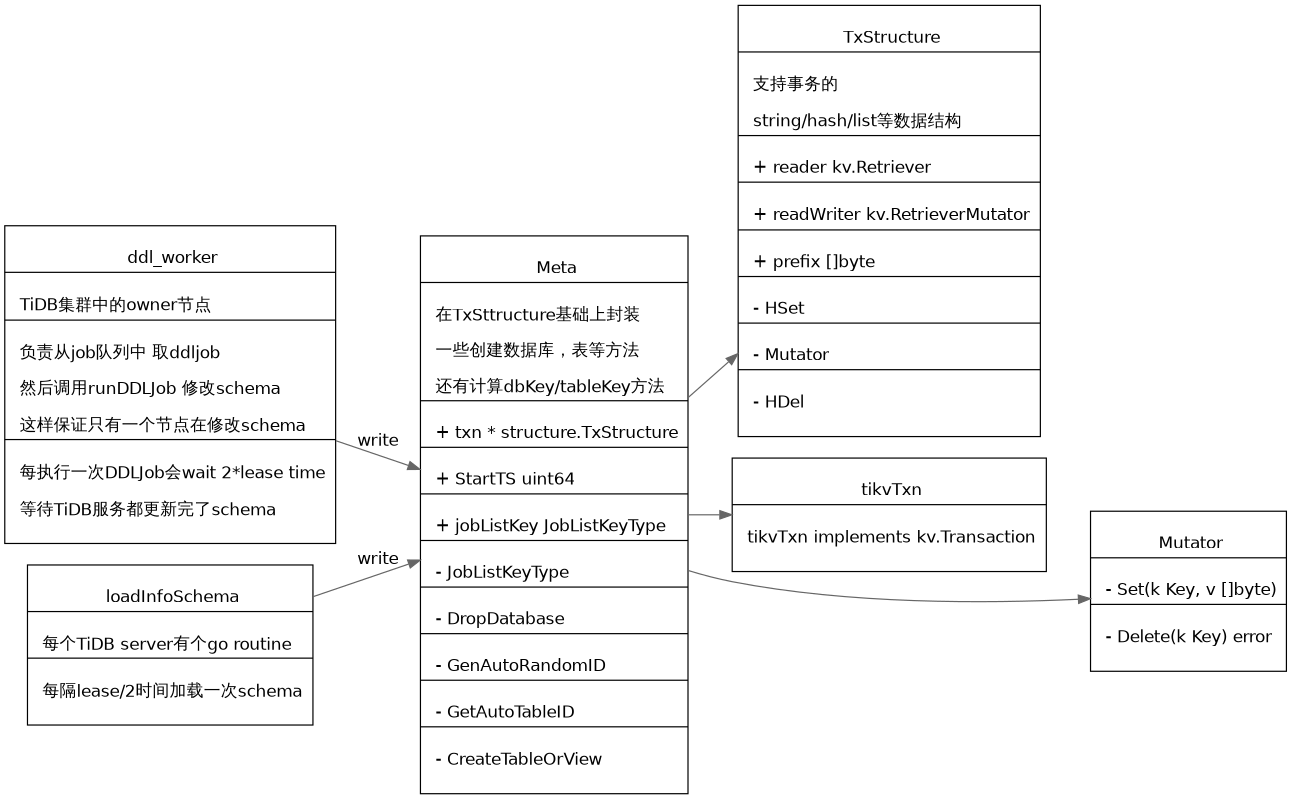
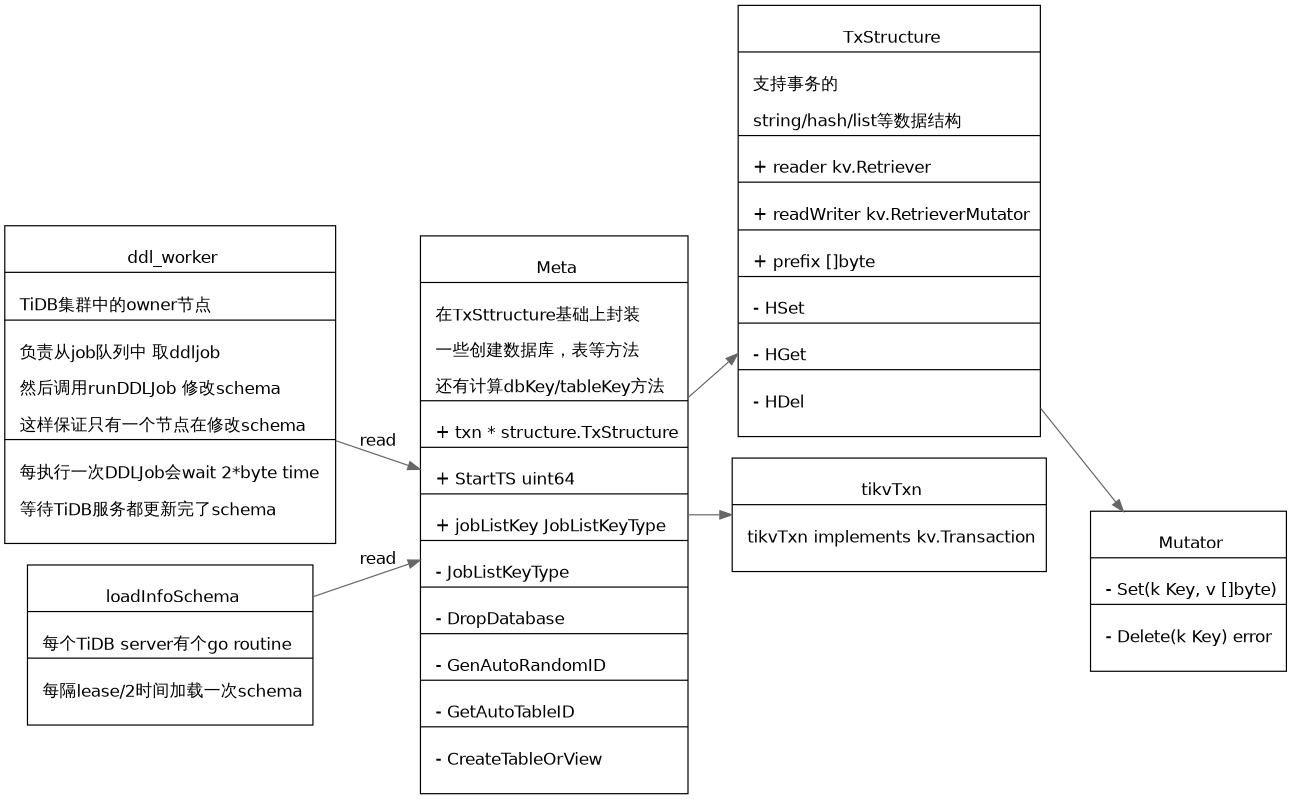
node "TxStructure": text "- Mutator" -> "- HGet"
edge "ddl_worker" -> "Meta": label "write" -> "read"
node "ddl_worker": text "每执行一次DDLJob会wait 2*lease time" -> "每执行一次DDLJob会wait 2*byte time"
edge "loadInfoSchema" -> "Meta": label "write" -> "read"
edge "Meta" -> "Mutator": now "TxStructure" -> "Mutator"
